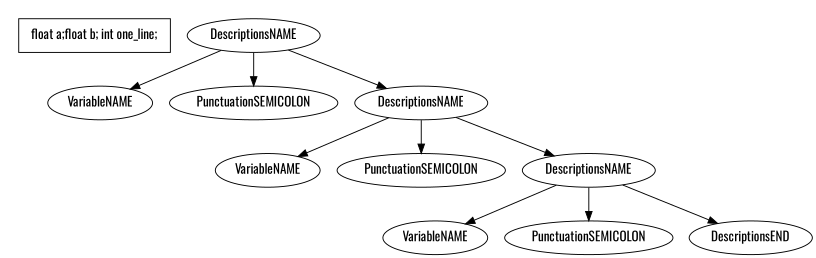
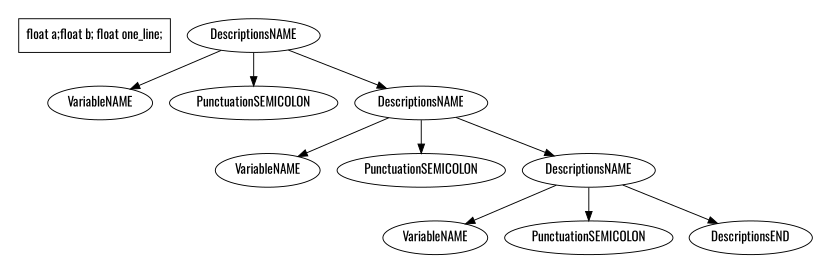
node "float a;float b; int one_line;": label "float a;float b; int one_line;" -> "float a;float b; float one_line;"
